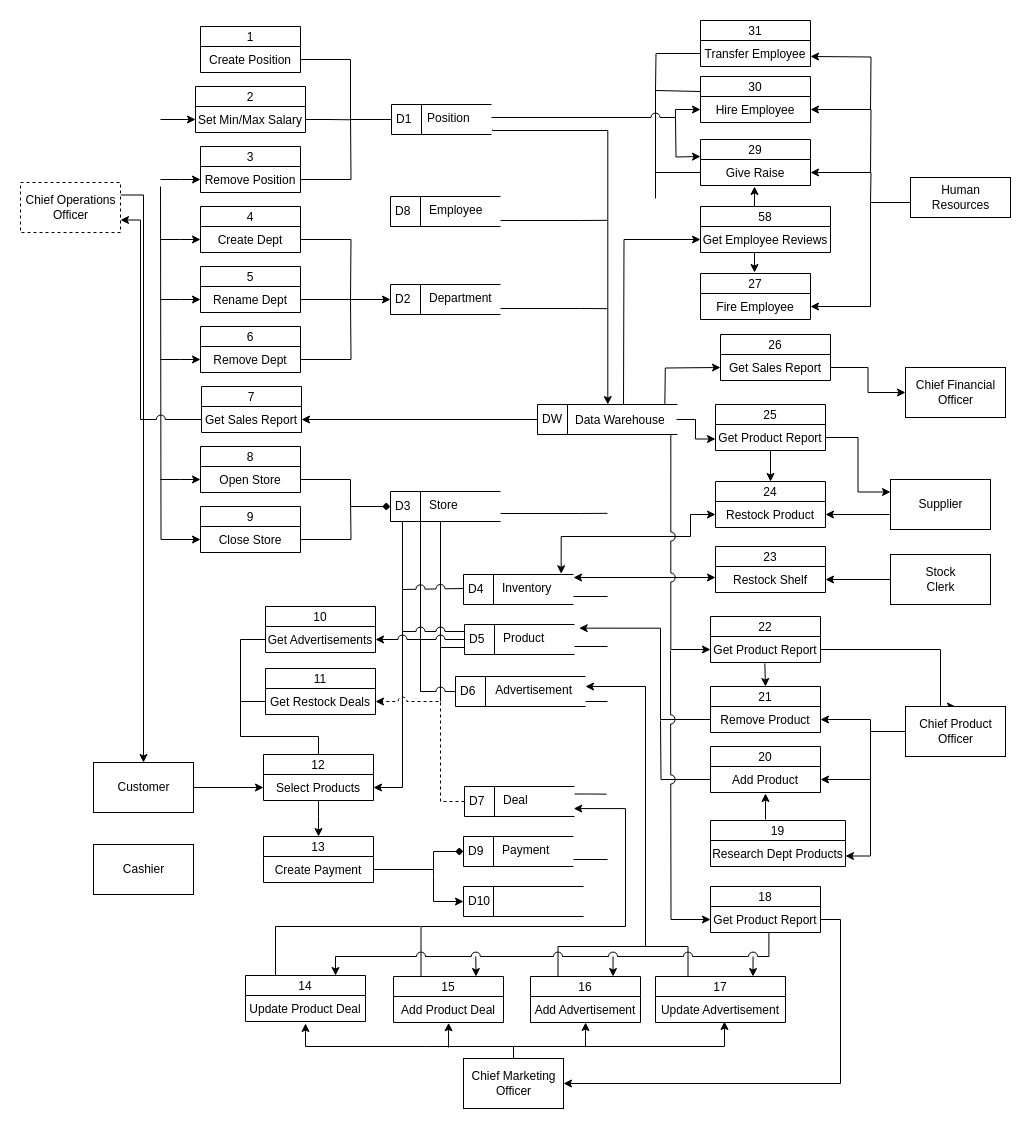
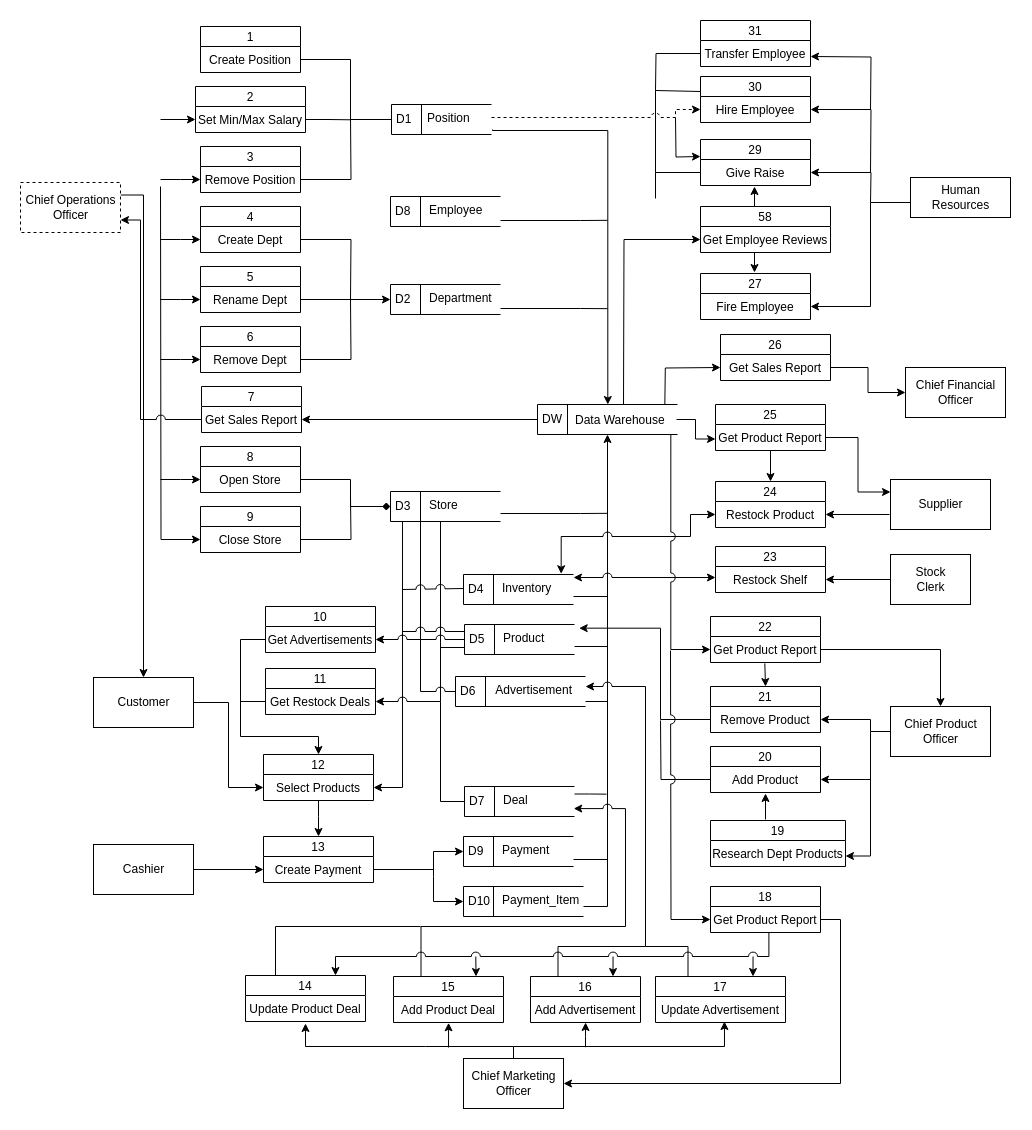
edge "Position" -> "Hire Employee": style solid -> dashed
node "Stock Clerk": size 100x50 -> 80x50
edge "Payment_Item" -> "DW": added
node "Chief Product Officer": moved (956, 732) -> (941, 732)
edge "D7" -> "Get Restock Deals": style dashed -> solid
edge "Get Advertisements" -- "12": arrowhead none -> classic
node "Customer": moved (144, 788) -> (144, 703)
edge "Create Payment" -> "D9": arrowhead diamond -> classic
edge "Cashier" -> "Create Payment": added
node "Payment_Item": added
